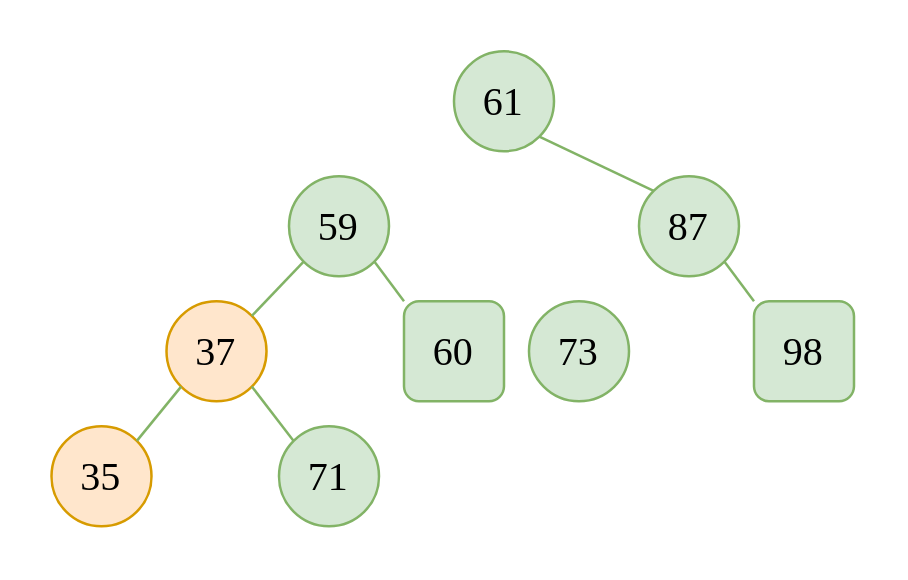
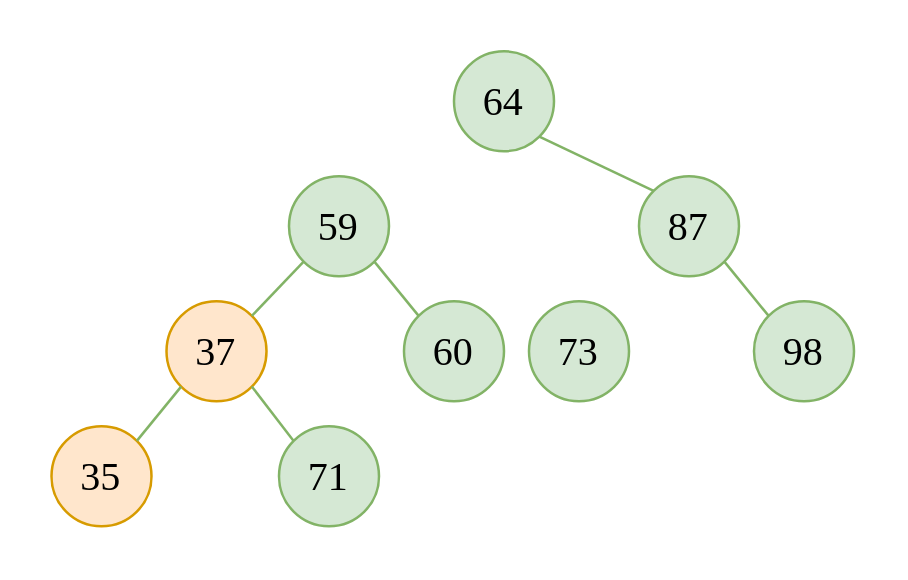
node "61": label "61" -> "64"
node "60": shape rounded rectangle -> ellipse
node "98": shape rounded rectangle -> ellipse
